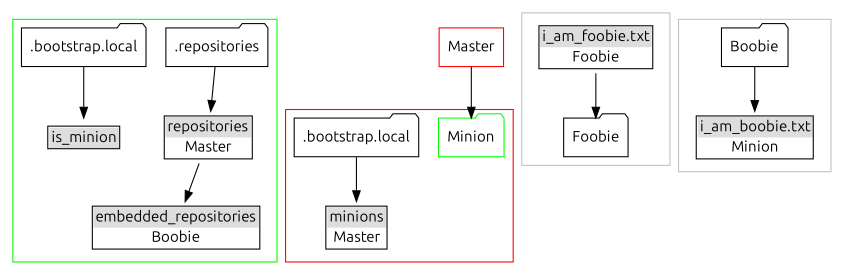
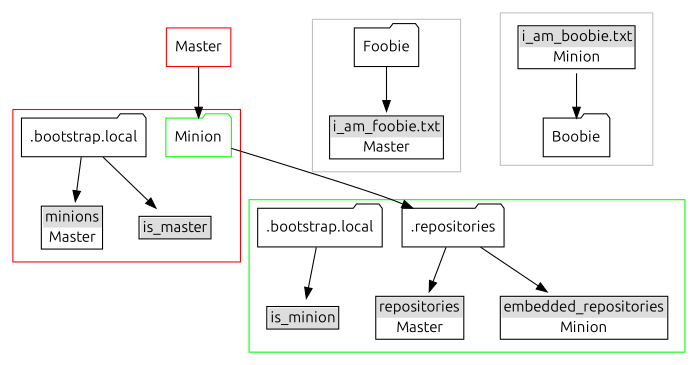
node "i_am_foobie.txt": text "Foobie" -> "Master"
edge "Boobie" -> "i_am_boobie.txt": reversed
edge "i_am_foobie.txt" -> "Foobie": reversed
edge "Minion" -> ".repositories": added
edge "repositories" -> "embedded_repositories": now ".repositories" -> "embedded_repositories"
node "is_master": added
node "embedded_repositories": text "Boobie" -> "Minion"
